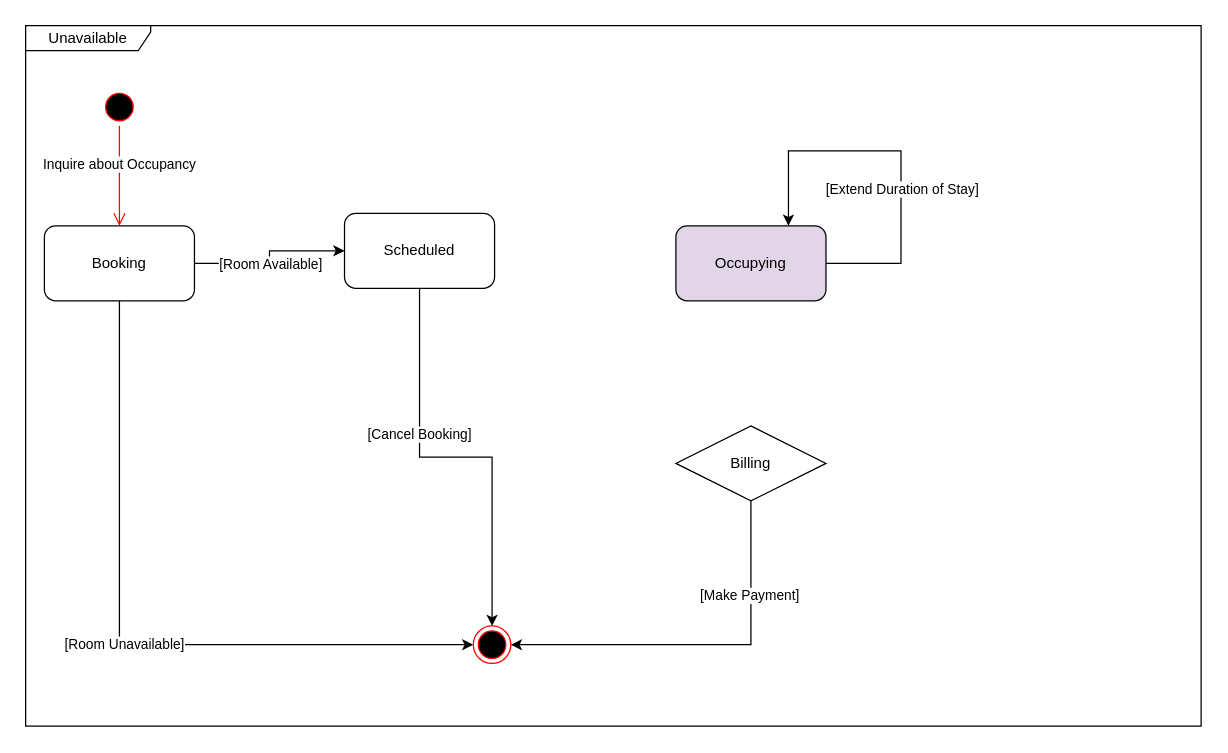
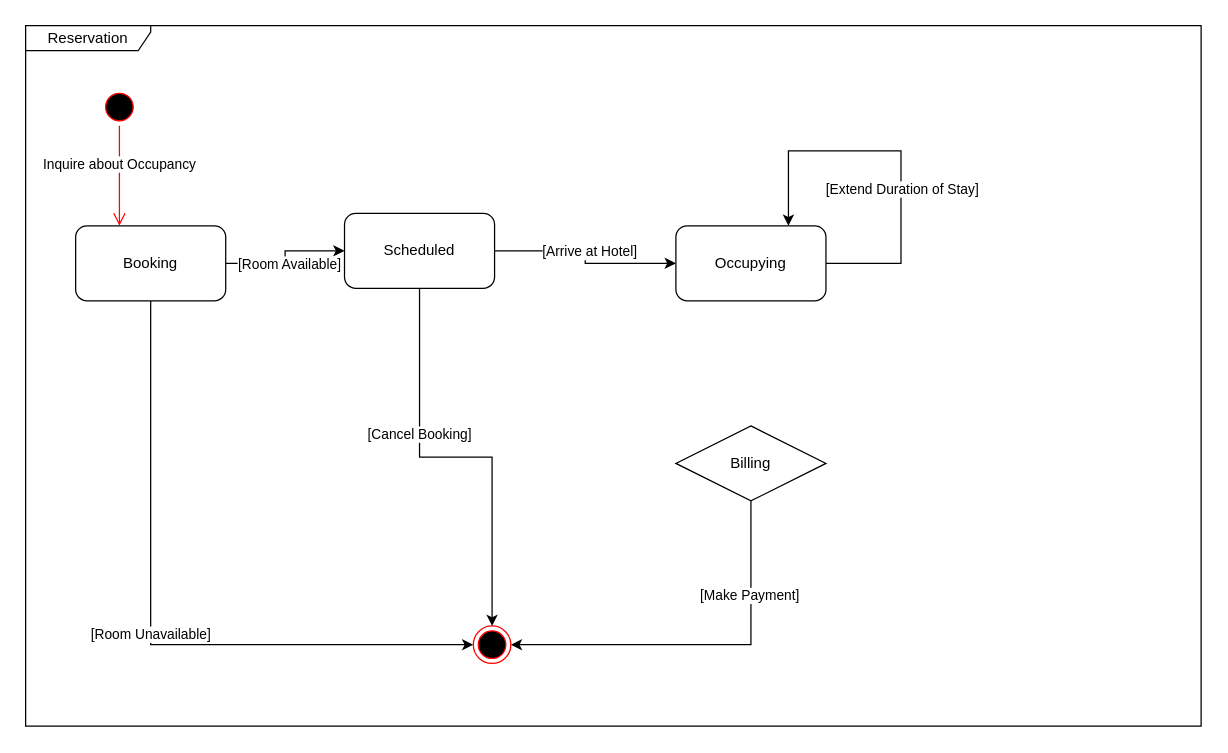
node "Unavailable": label "Unavailable" -> "Reservation"
edge "Scheduled" -> "Occupying": added, label "[Arrive at Hotel]"
node "Booking": moved (119, 263) -> (151, 263)
node "Occupying": fillcolor #e1d5e7 -> #ffffff
